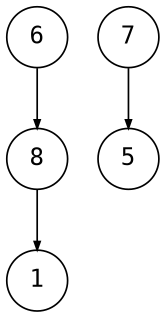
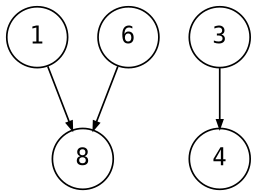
node "7": label "7" -> "3"
node "5": label "5" -> "4"
edge "8" -> "1": reversed
